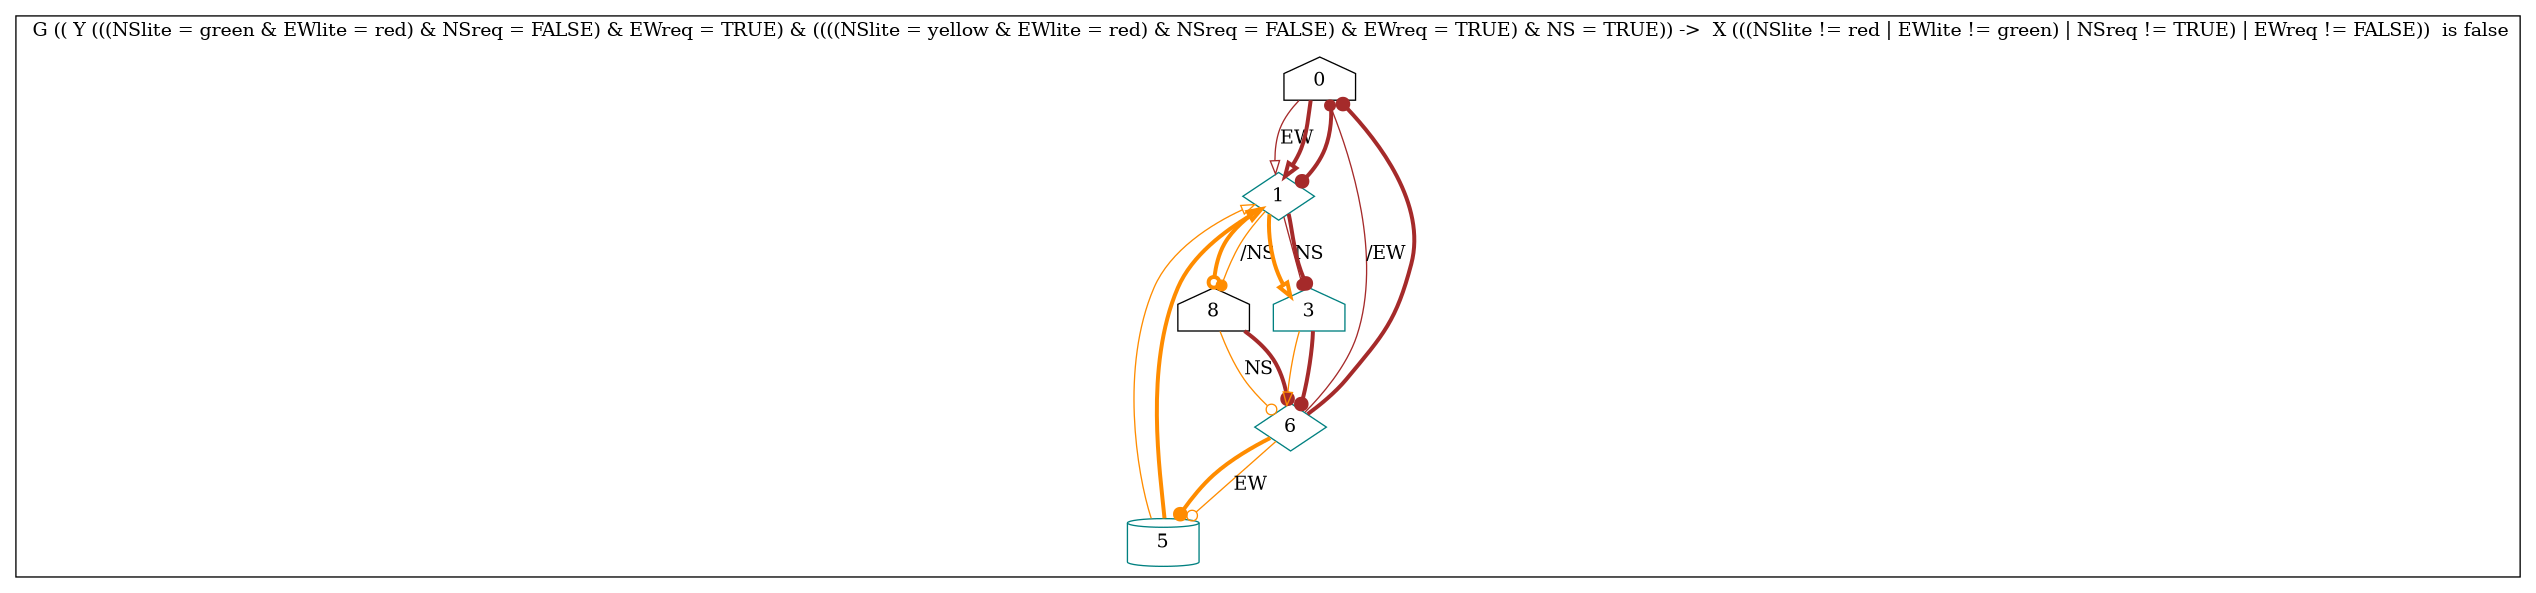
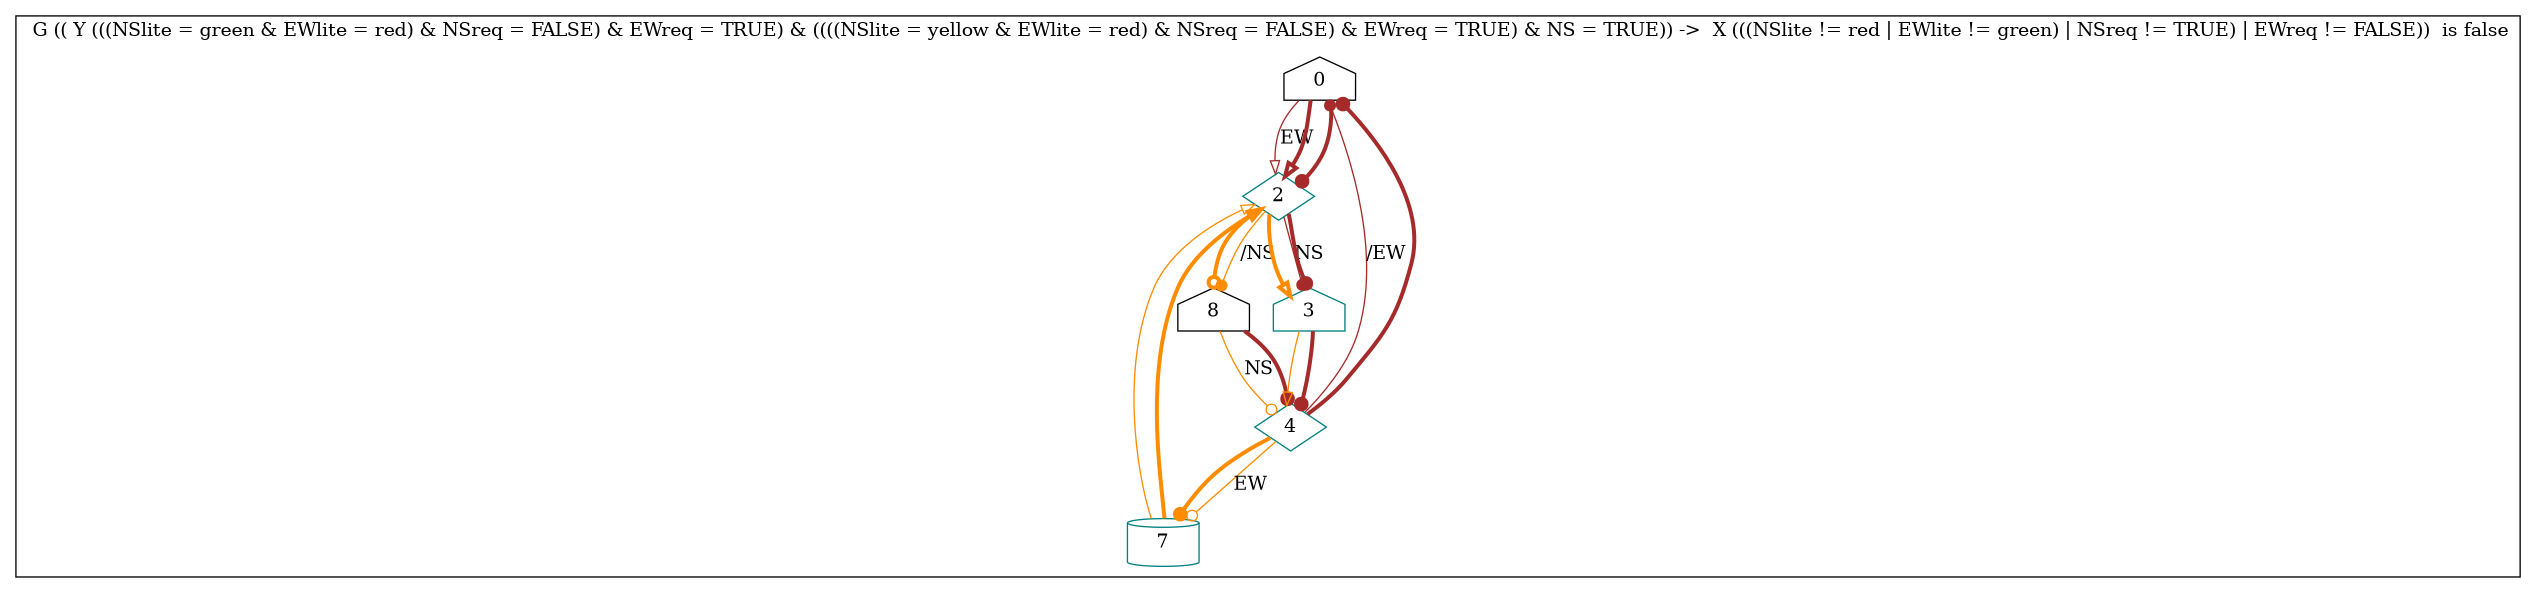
node "1": label "1" -> "2"
node "6": label "6" -> "4"
node "5": label "5" -> "7"
